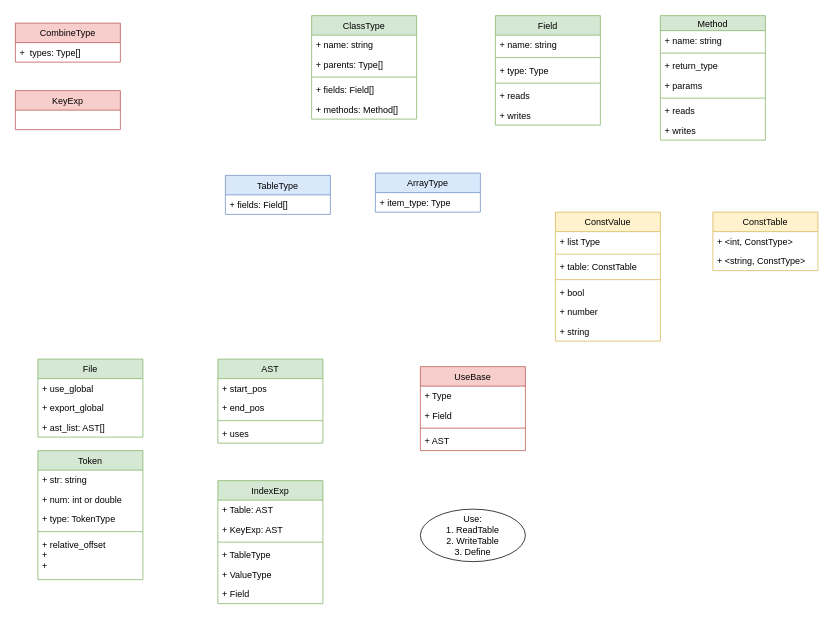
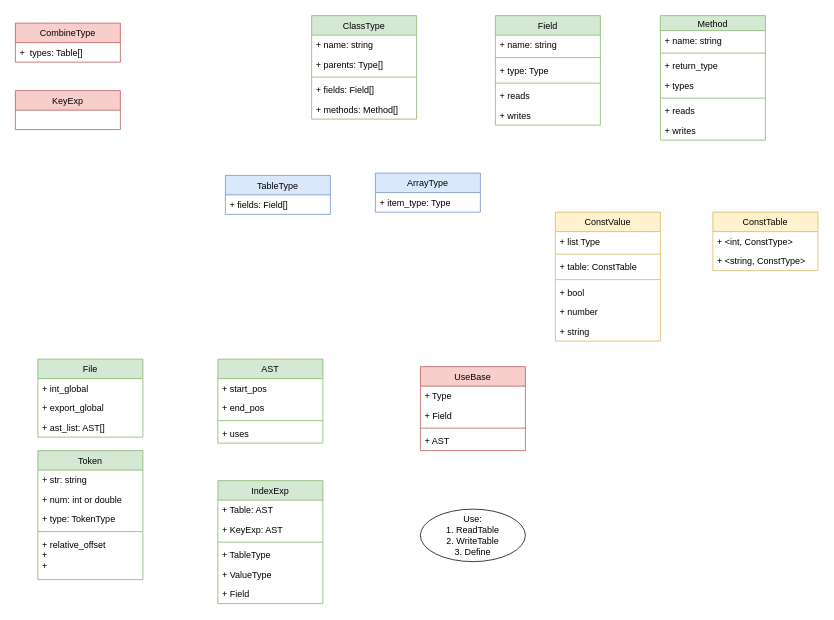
node "+ types: Type[]": label "+ types: Type[]" -> "+ types: Table[]"
node "+ params": label "+ params" -> "+ types"
node "+ use_global": label "+ use_global" -> "+ int_global"
